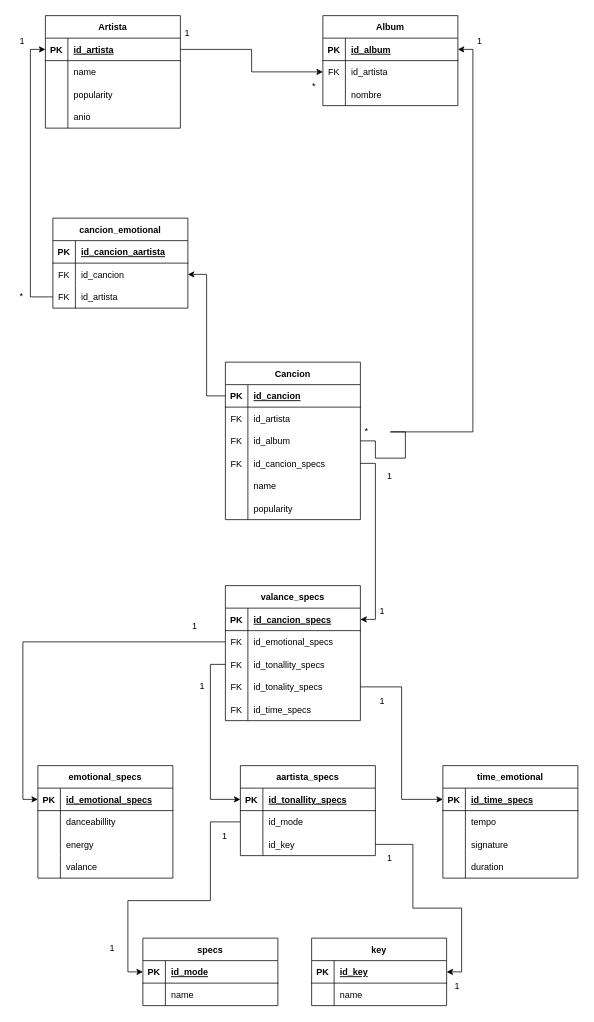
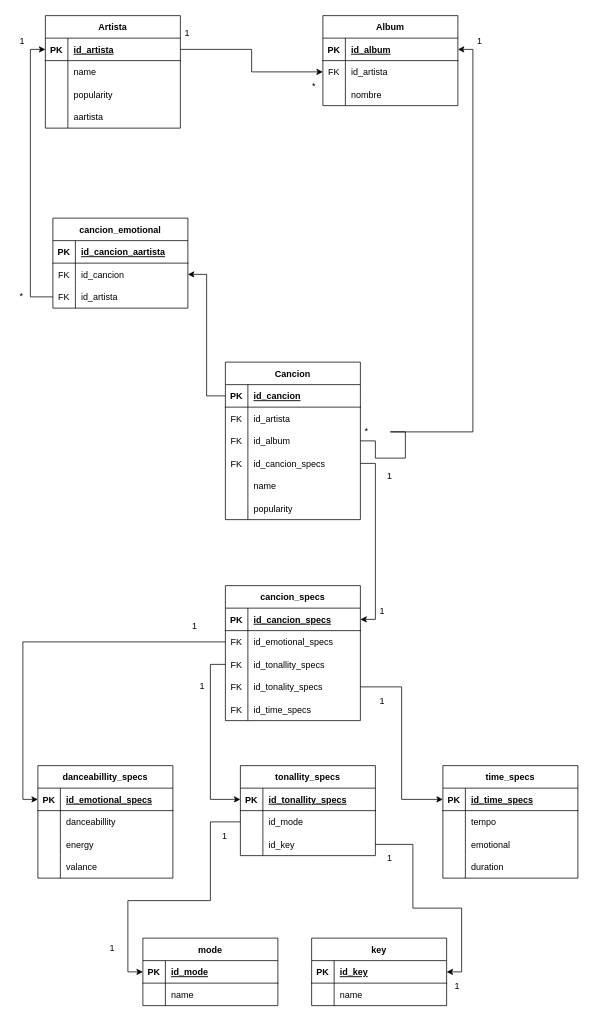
node "anio": label "anio" -> "aartista"
node "valance_specs": label "valance_specs" -> "cancion_specs"
node "emotional_specs": label "emotional_specs" -> "danceabillity_specs"
node "aartista_specs": label "aartista_specs" -> "tonallity_specs"
node "time_emotional": label "time_emotional" -> "time_specs"
node "signature": label "signature" -> "emotional"
node "specs": label "specs" -> "mode"
